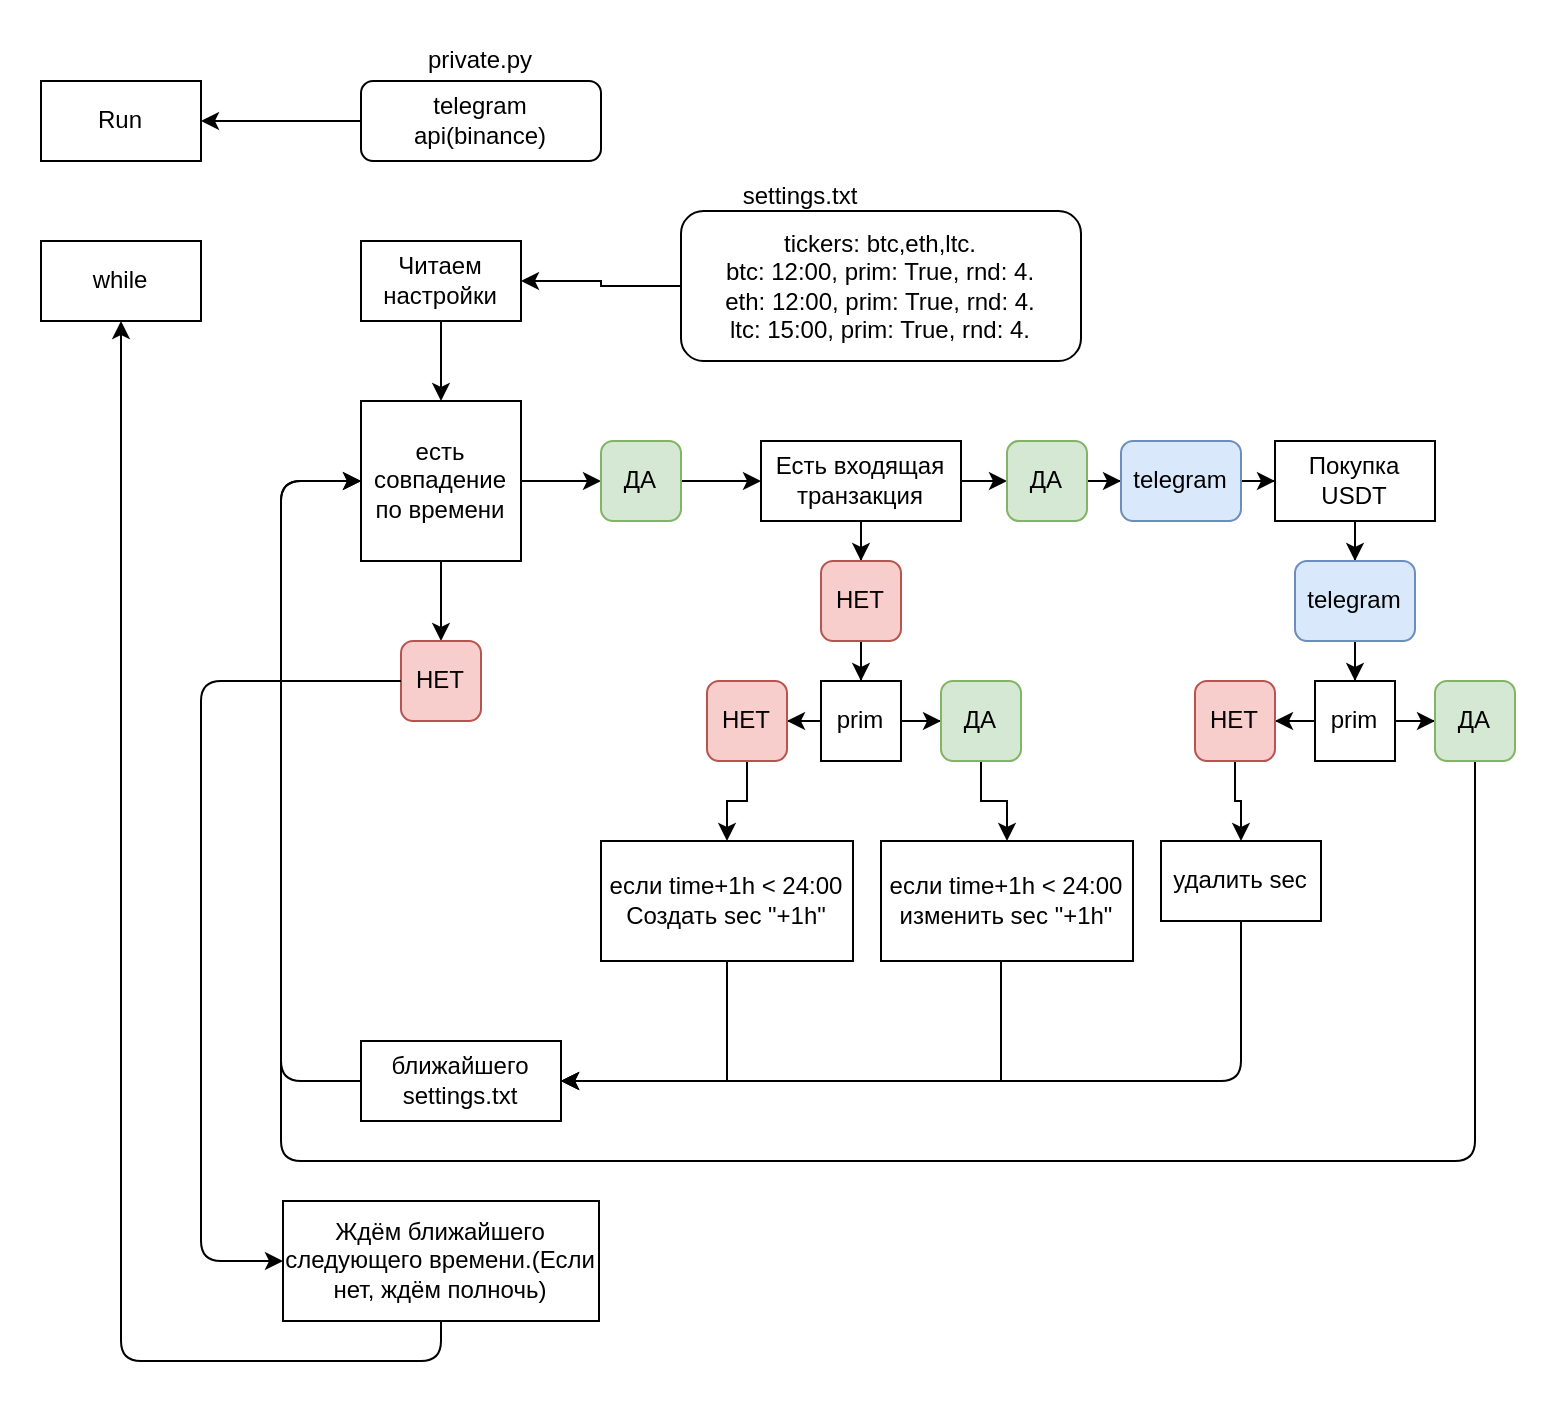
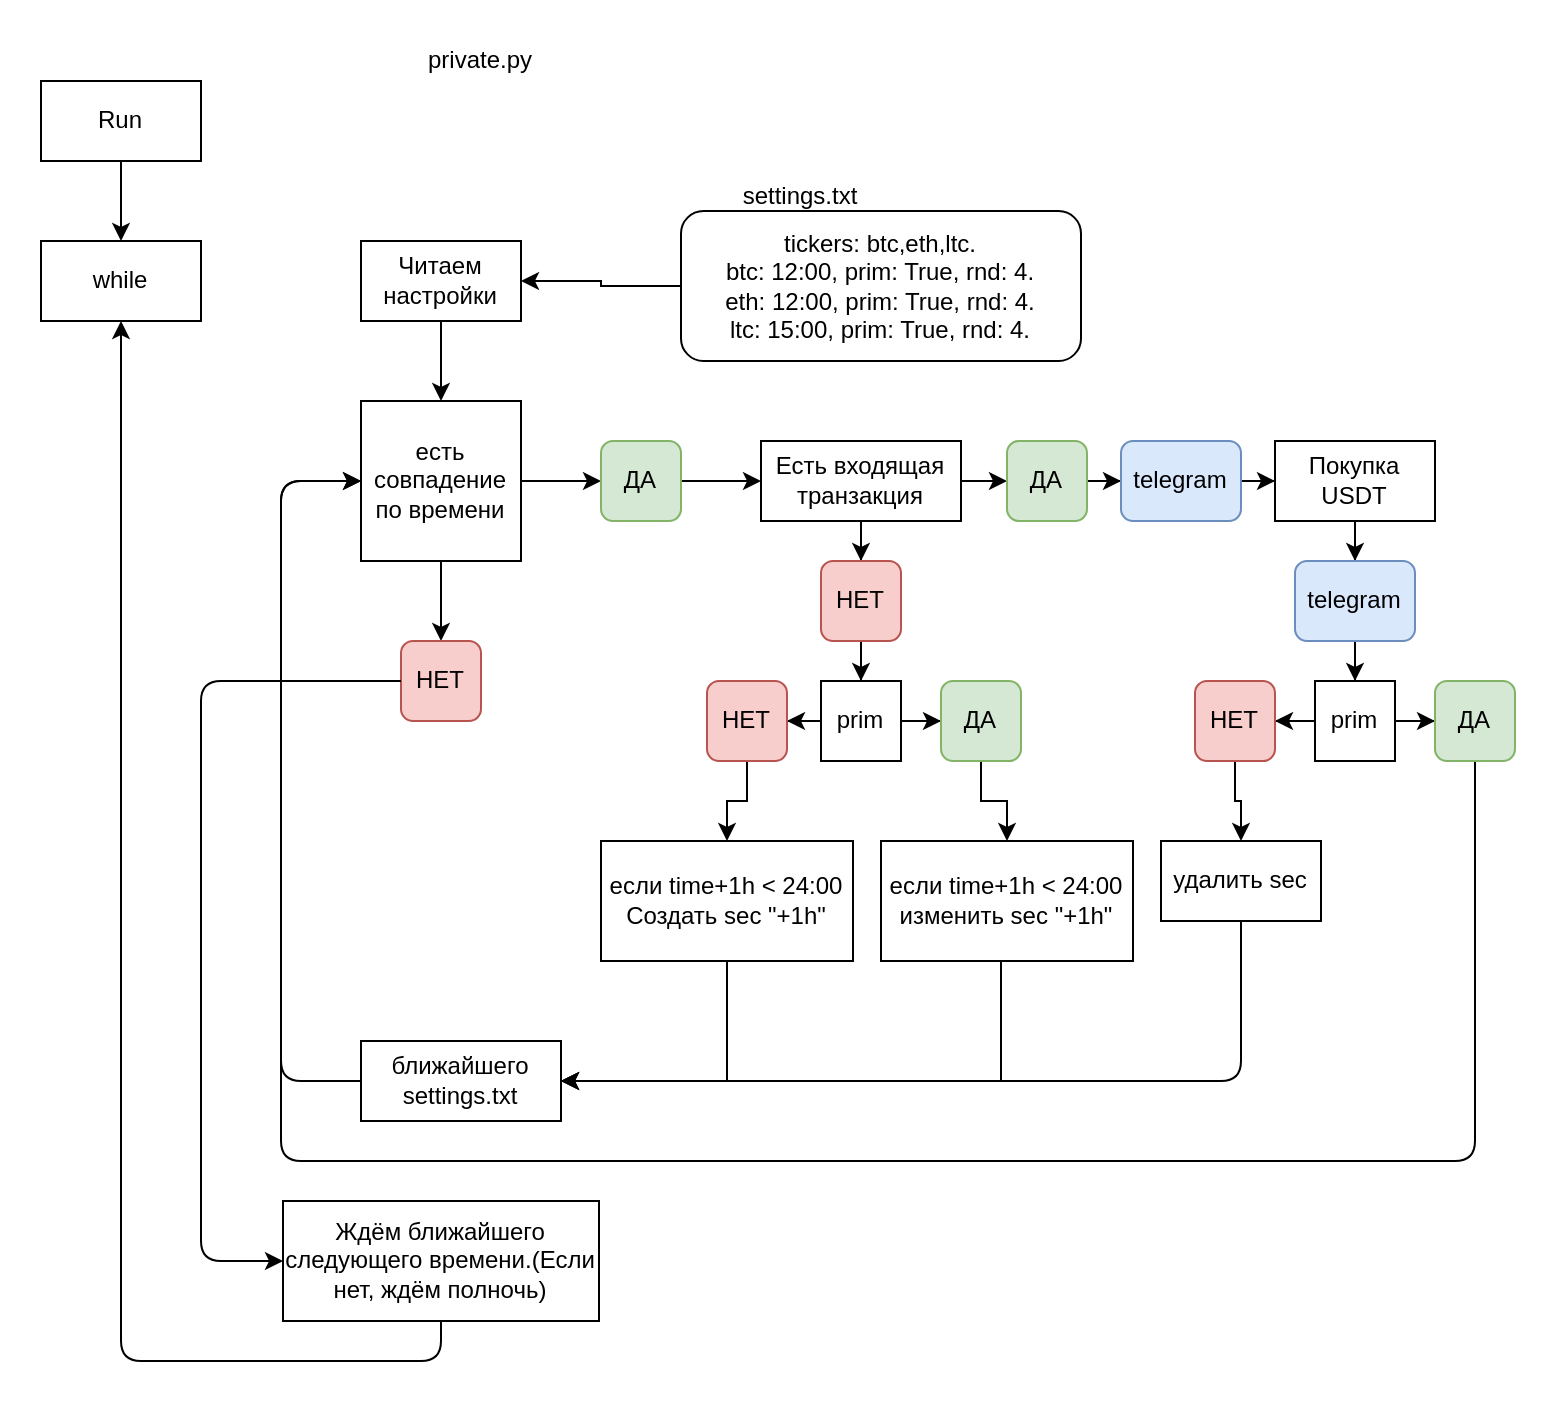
edge "telegram api(binance)" -> "Run": removed
node "telegram api(binance)": removed
edge "Run" -> "while": added
